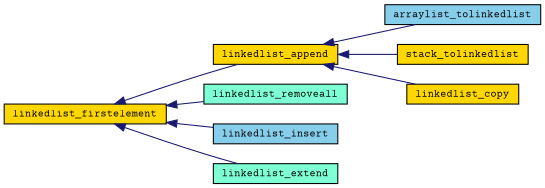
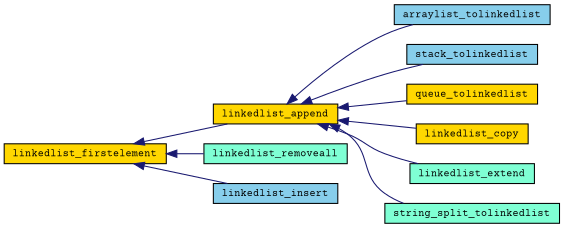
node "stack_tolinkedlist": fillcolor gold -> skyblue
node "queue_tolinkedlist": added
edge "linkedlist_extend" -> "linkedlist_firstelement": now "linkedlist_extend" -> "linkedlist_append"
node "string_split_tolinkedlist": added
